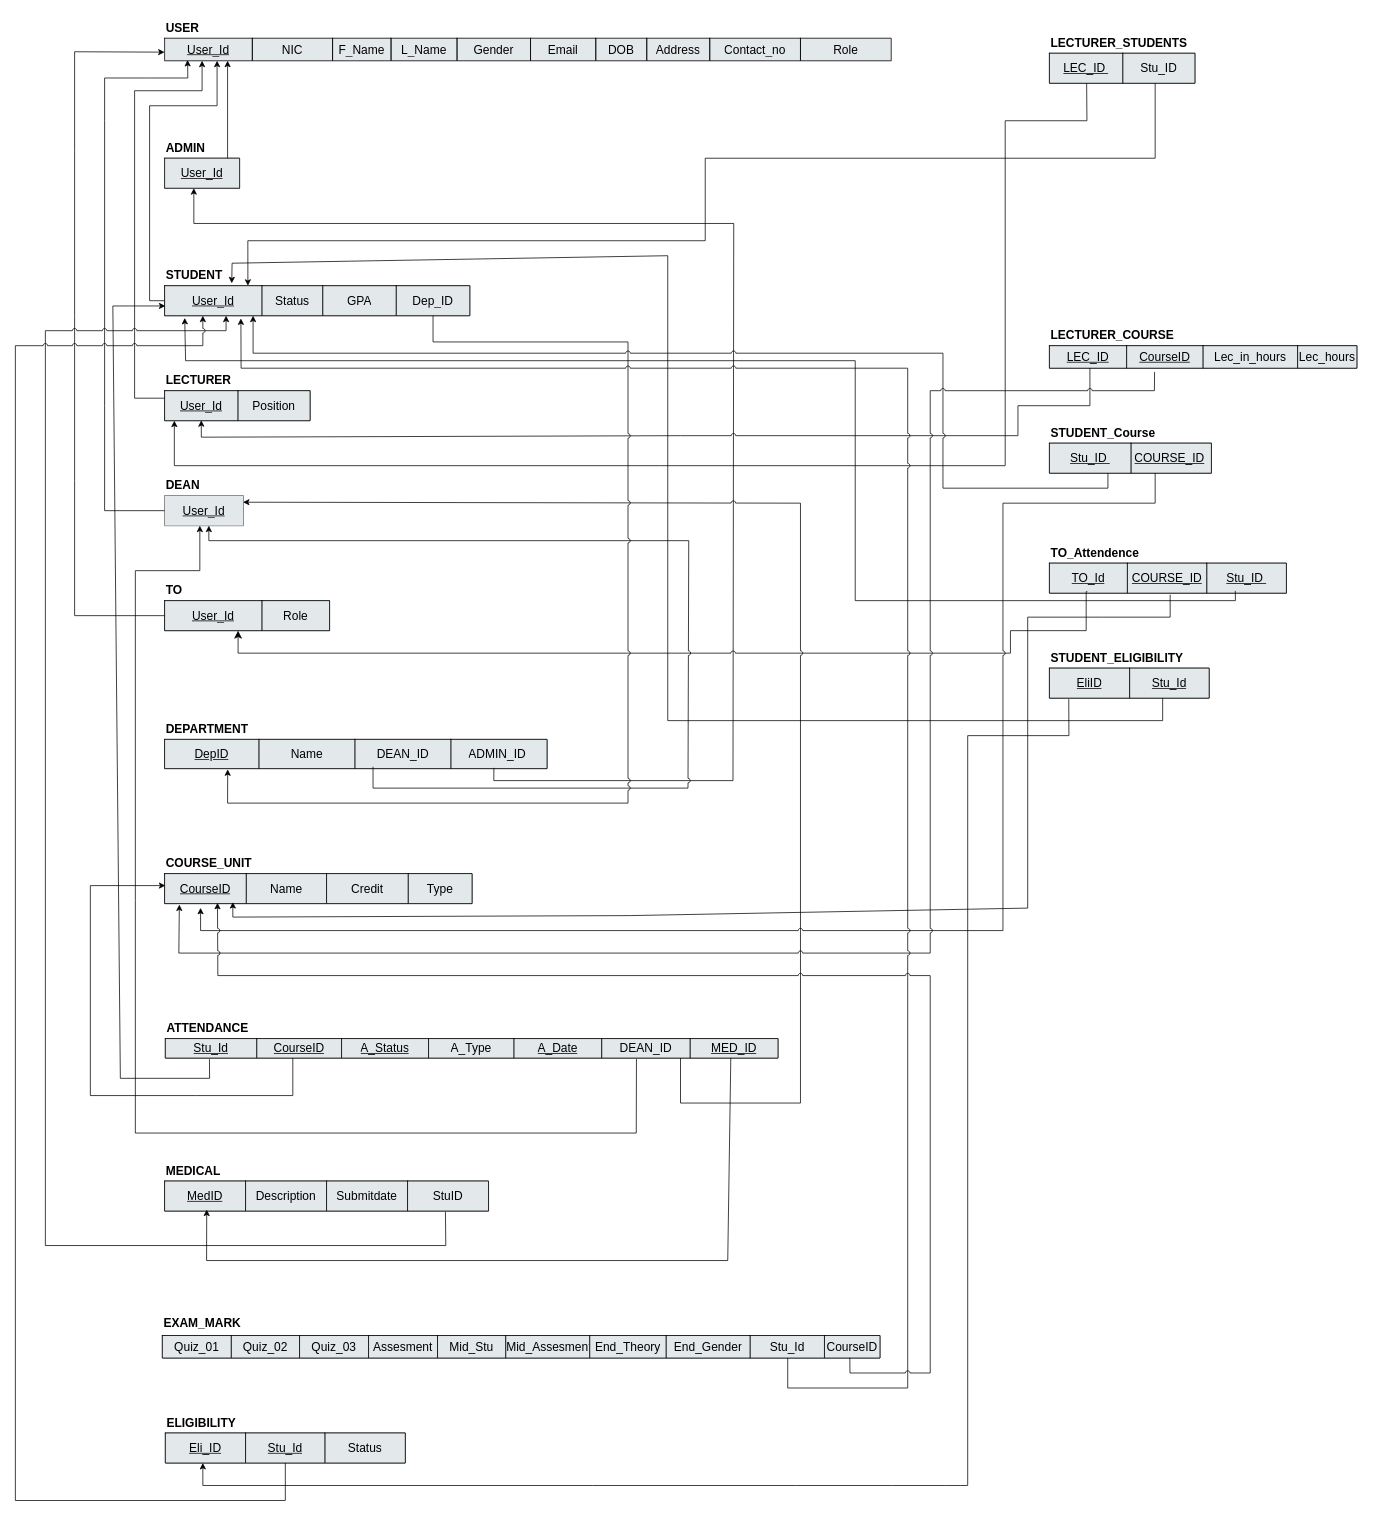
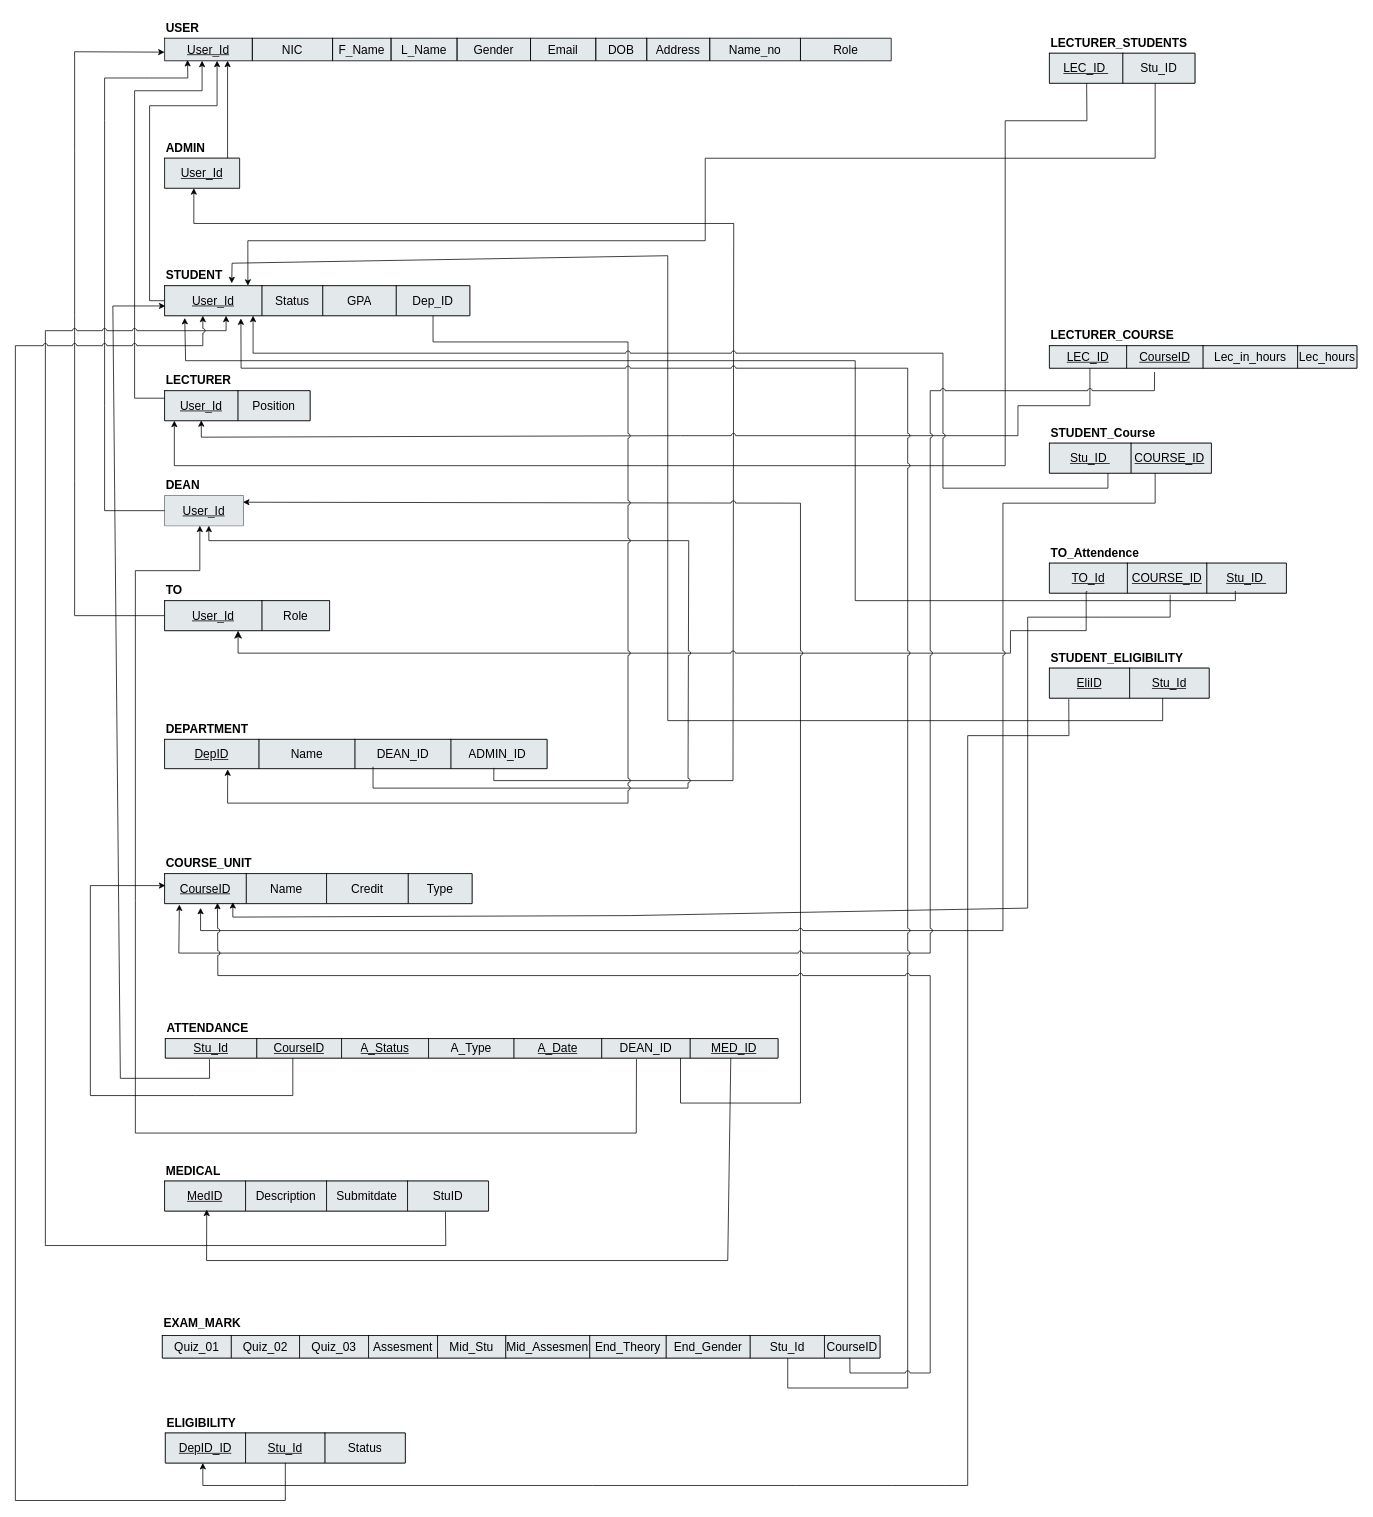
node "Contact_no": label "Contact_no" -> "Name_no"
node "Eli_ID": label "Eli_ID" -> "DepID_ID"
